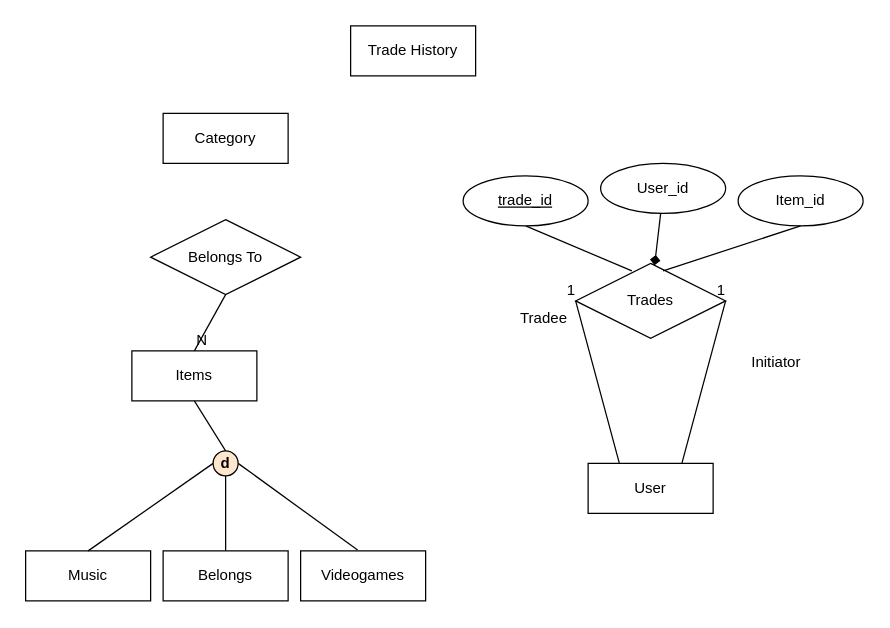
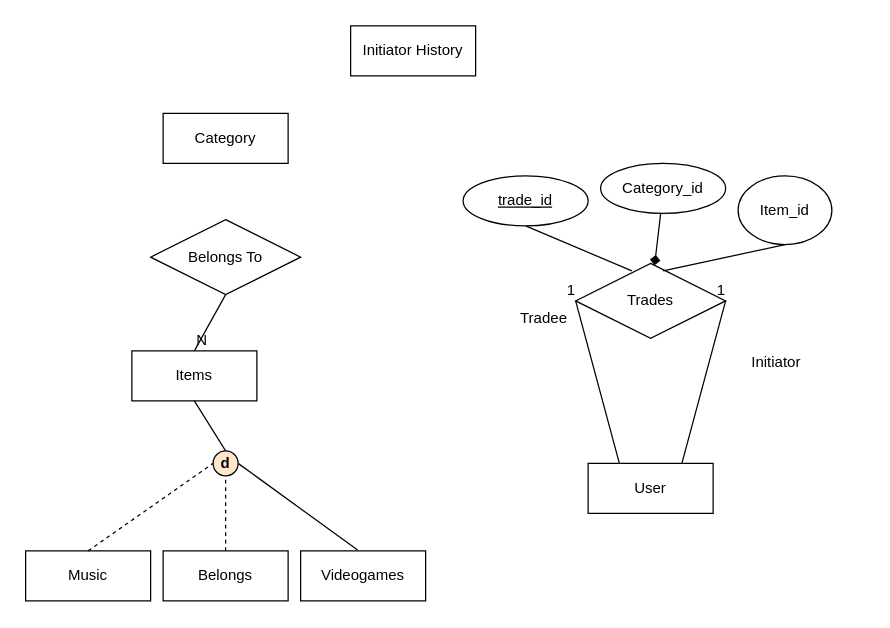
node "Trade History": label "Trade History" -> "Initiator History"
node "User_id": label "User_id" -> "Category_id"
node "Item_id": size 125x50 -> 94x69
edge "d" -- "Music": style solid -> dashed
edge "d" -- "Belongs": style solid -> dashed
